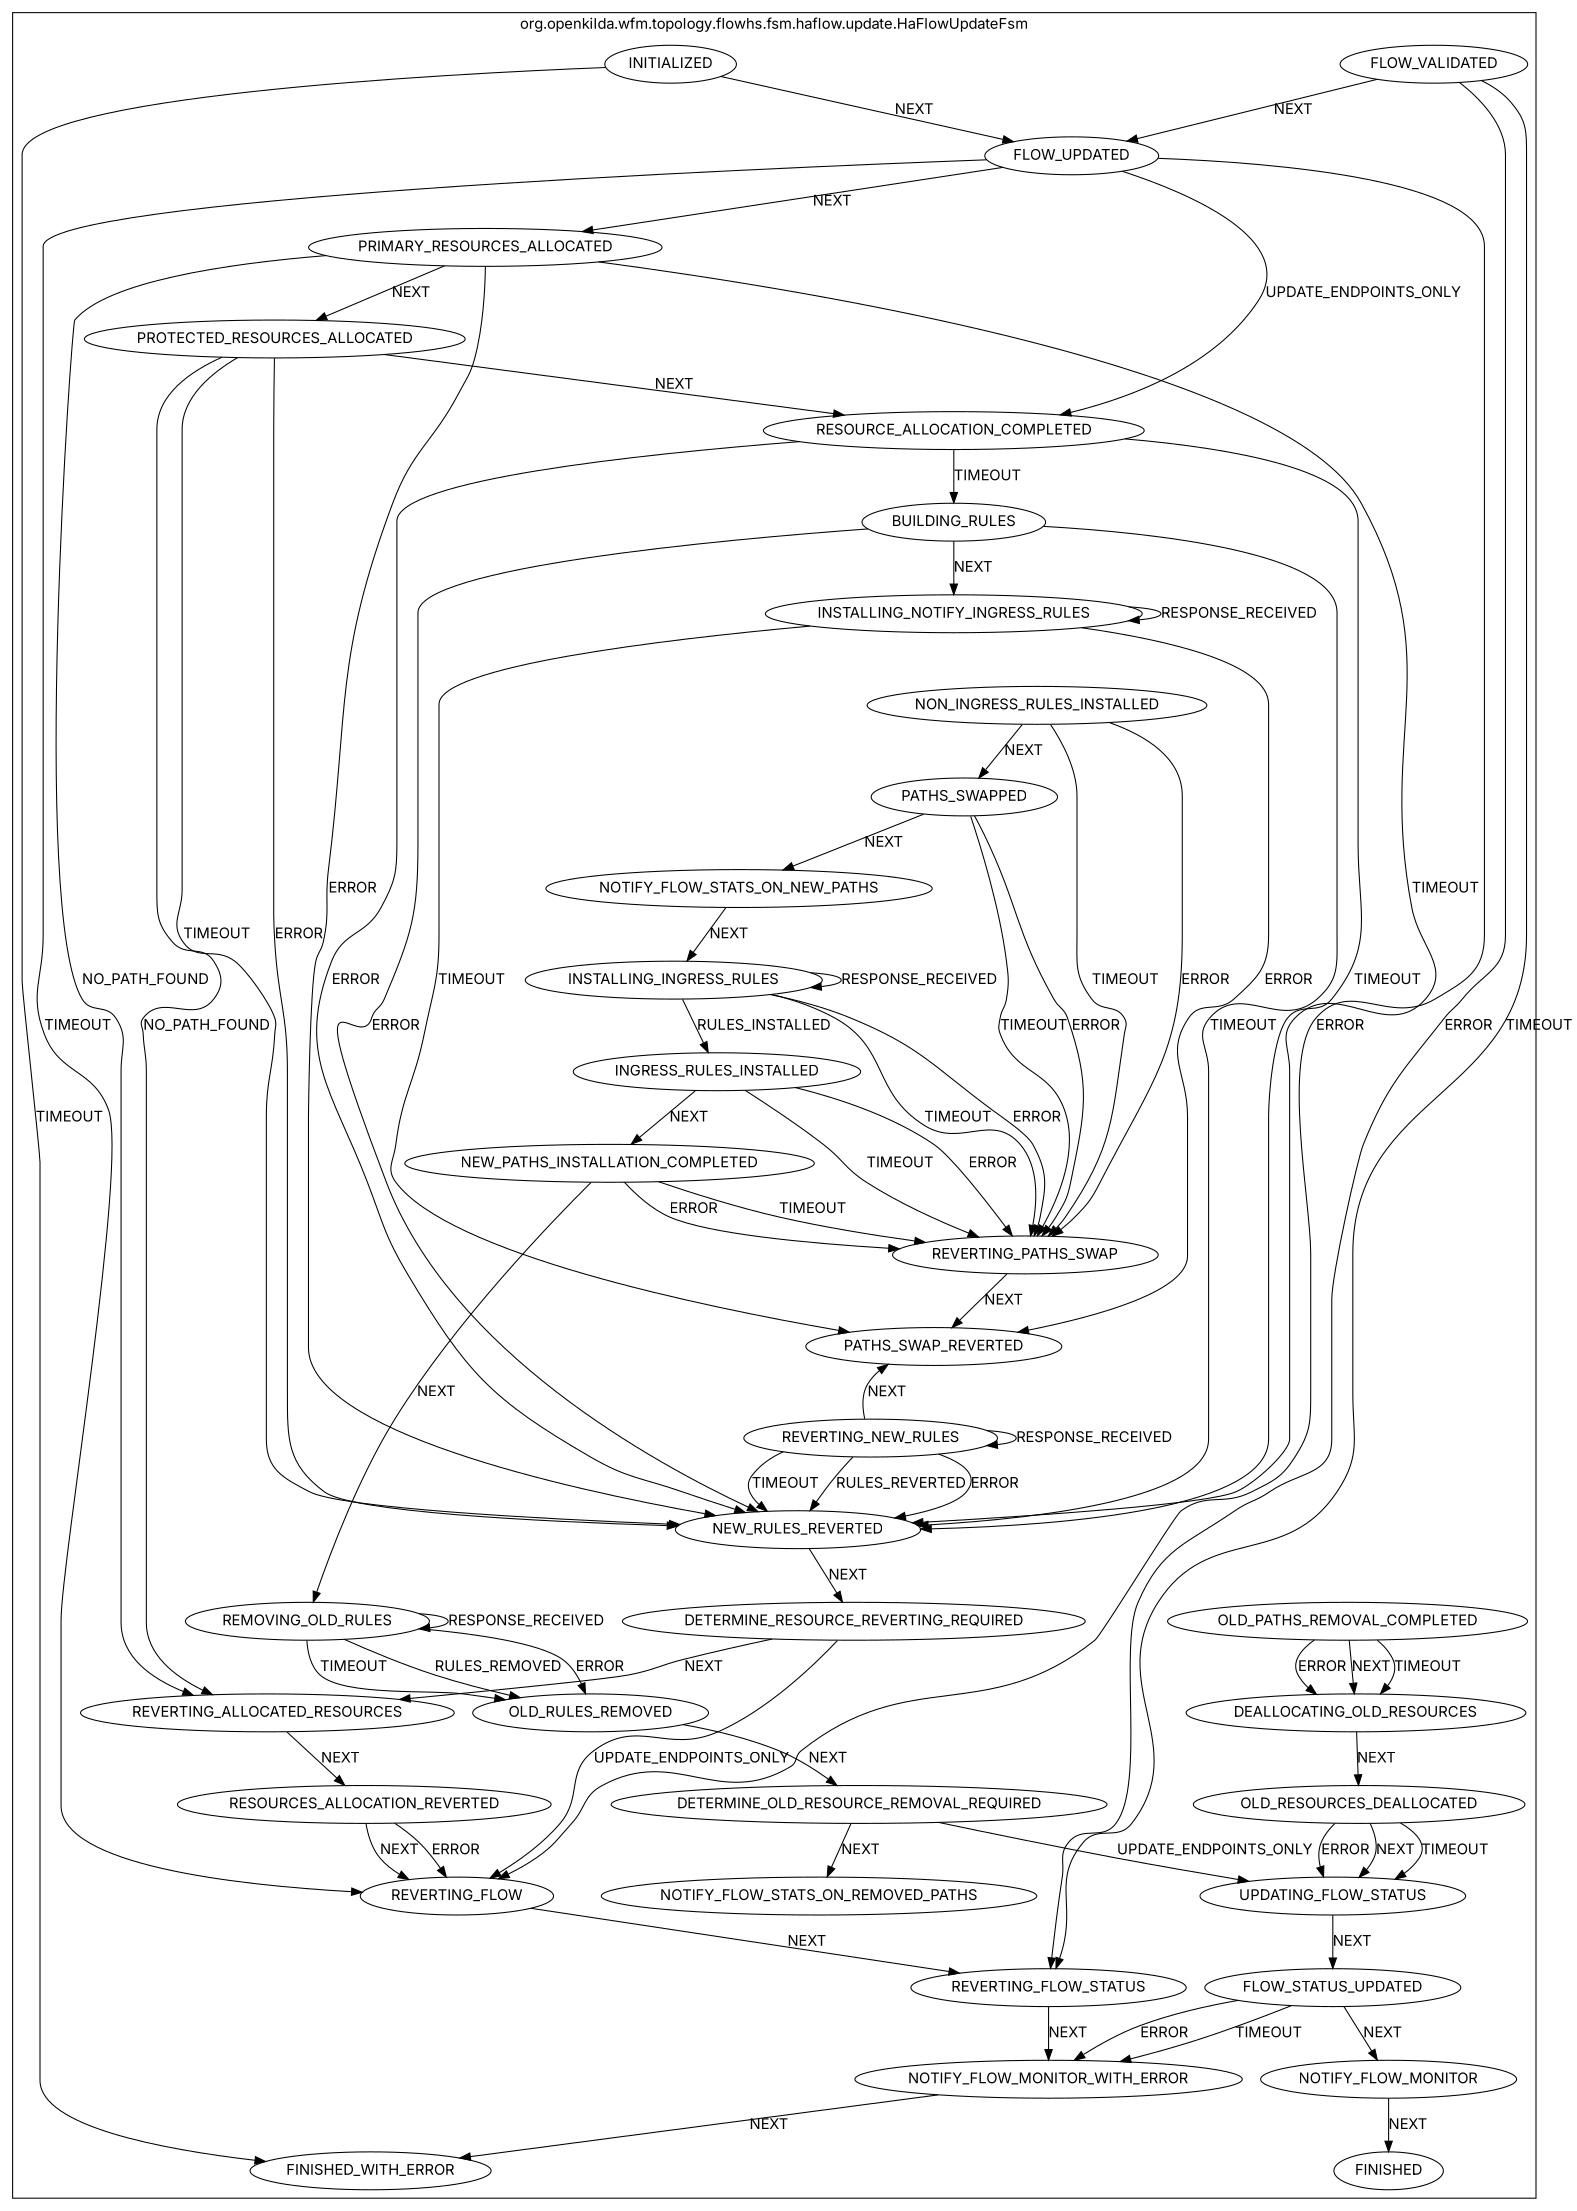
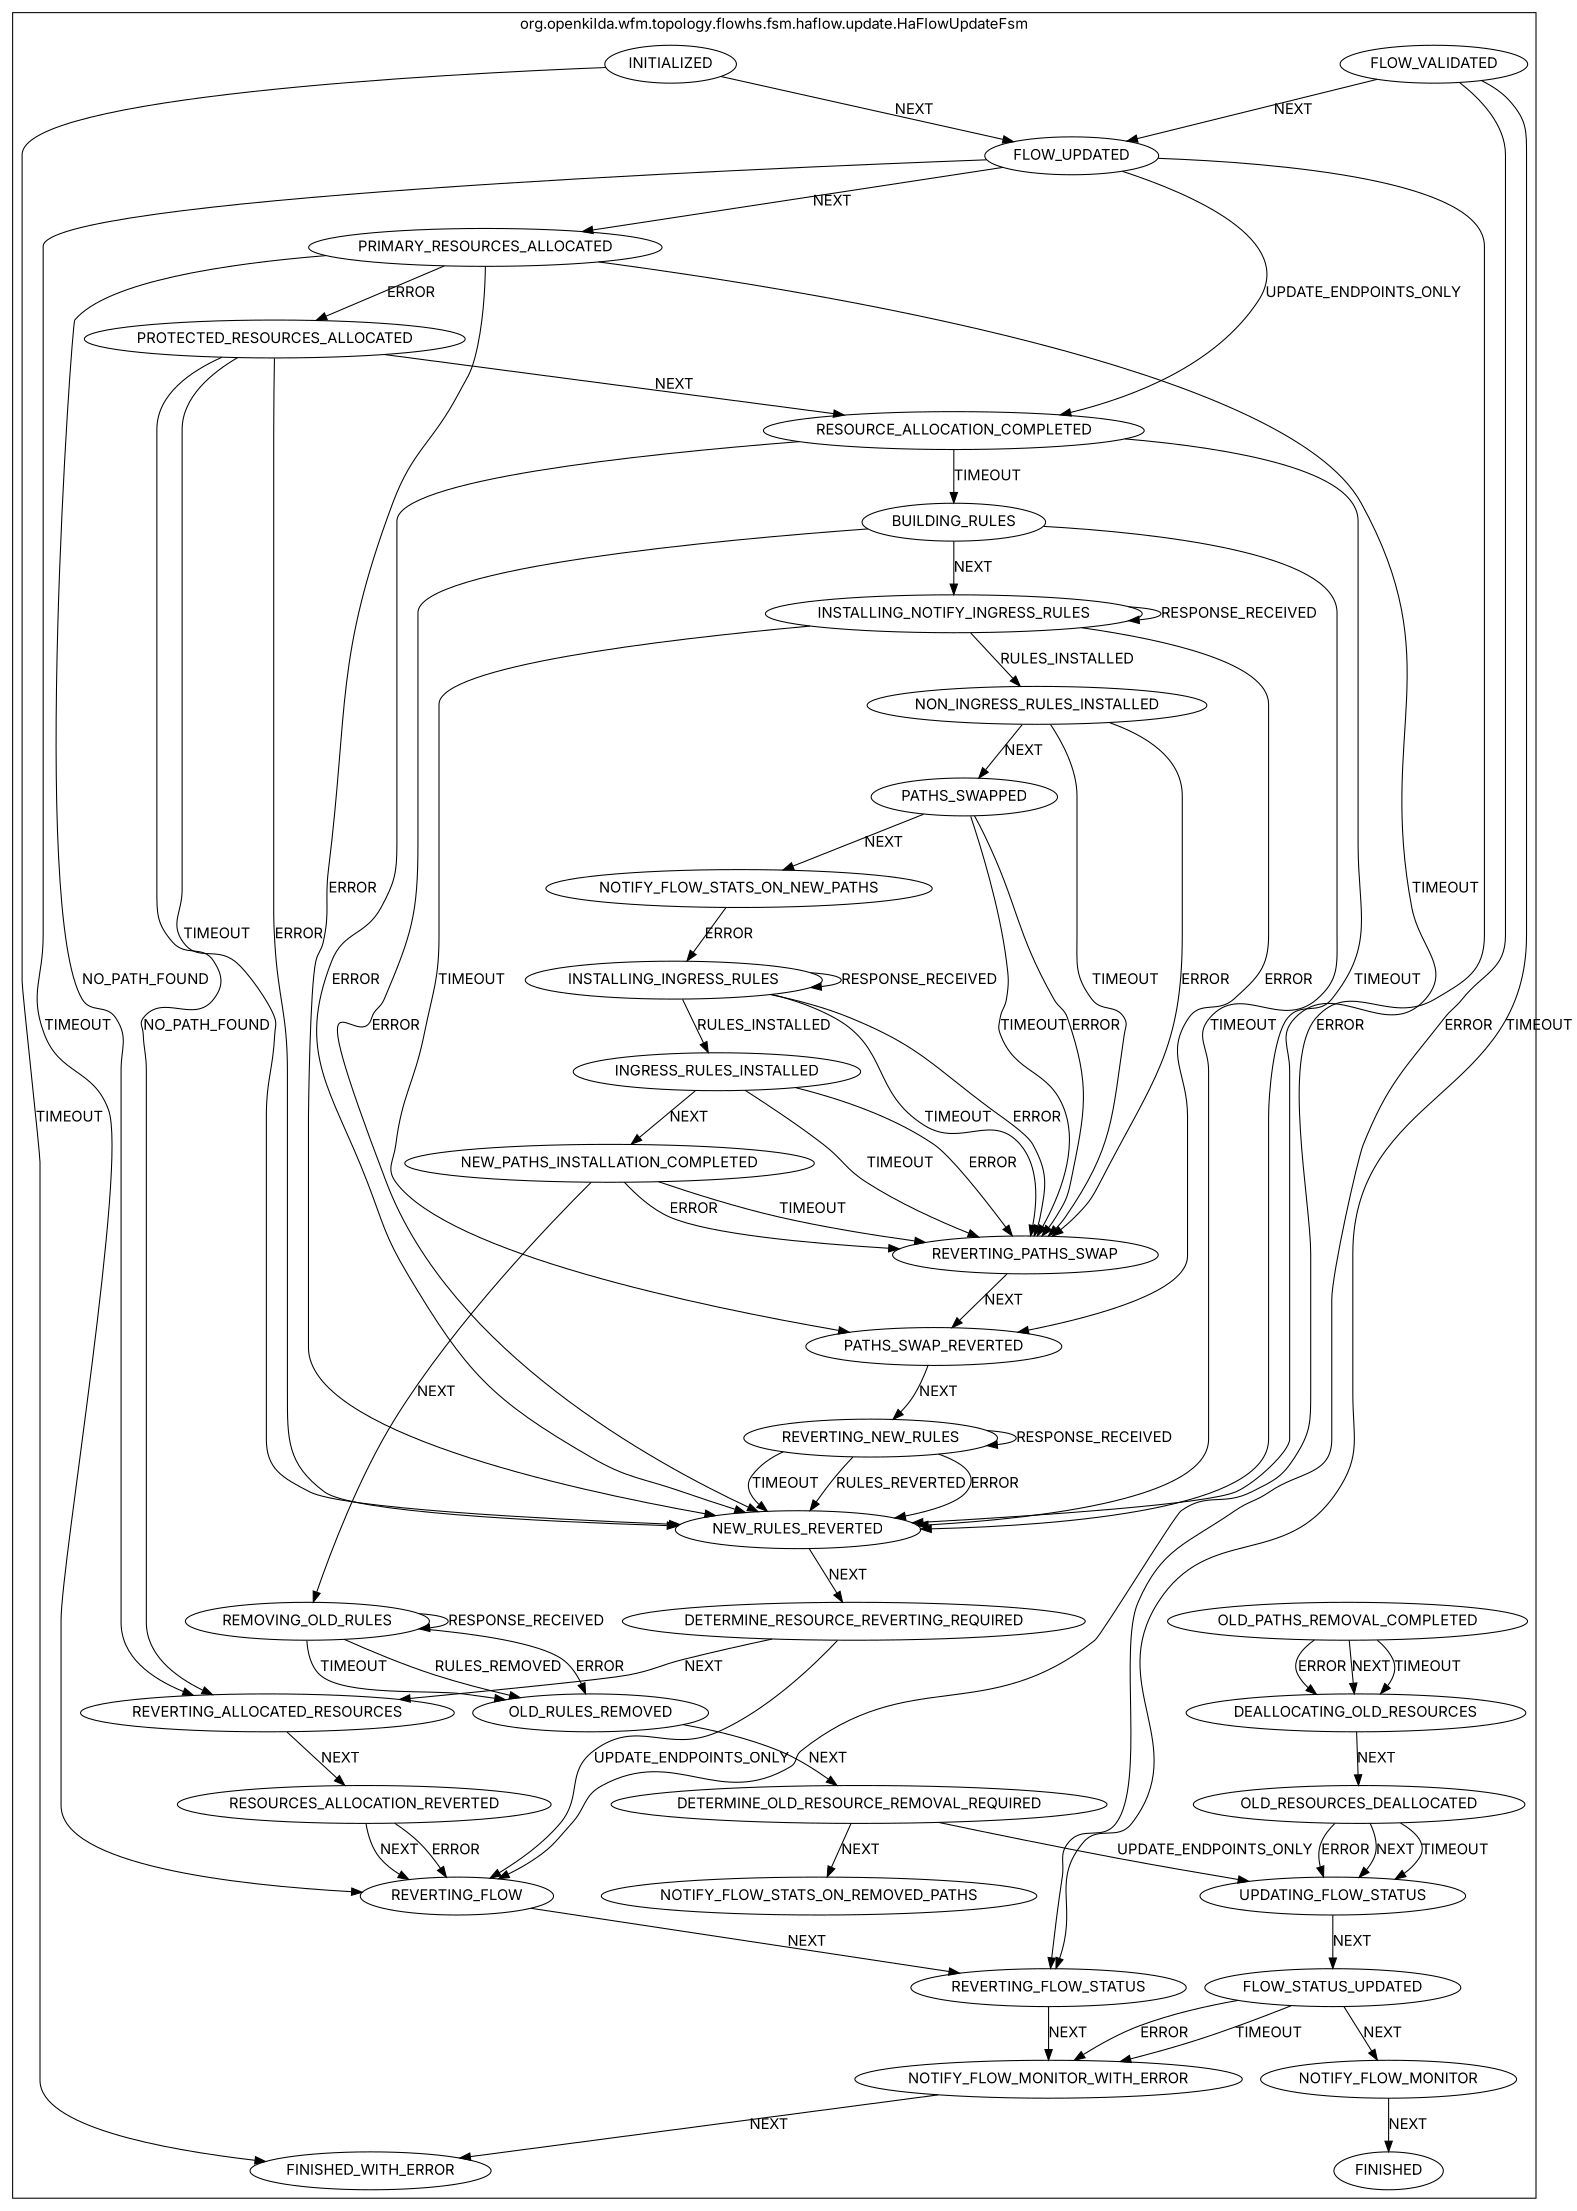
edge "PRIMARY_RESOURCES_ALLOCATED" -> "PROTECTED_RESOURCES_ALLOCATED": label "NEXT" -> "ERROR"
edge "INSTALLING_NOTIFY_INGRESS_RULES" -> "NON_INGRESS_RULES_INSTALLED": added, label "RULES_INSTALLED"
edge "NOTIFY_FLOW_STATS_ON_NEW_PATHS" -> "INSTALLING_INGRESS_RULES": label "NEXT" -> "ERROR"
edge "REVERTING_NEW_RULES" -> "PATHS_SWAP_REVERTED": reversed
